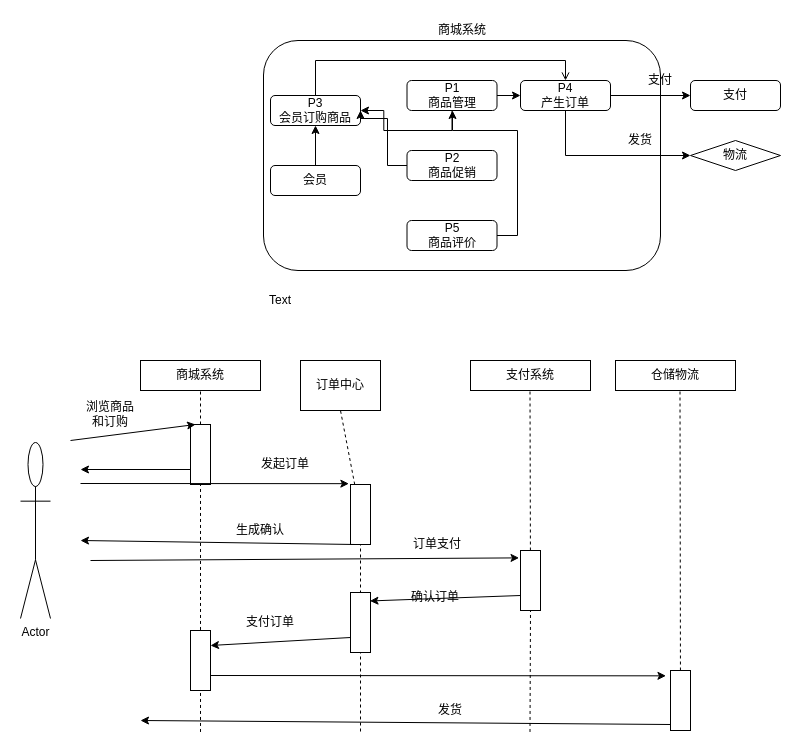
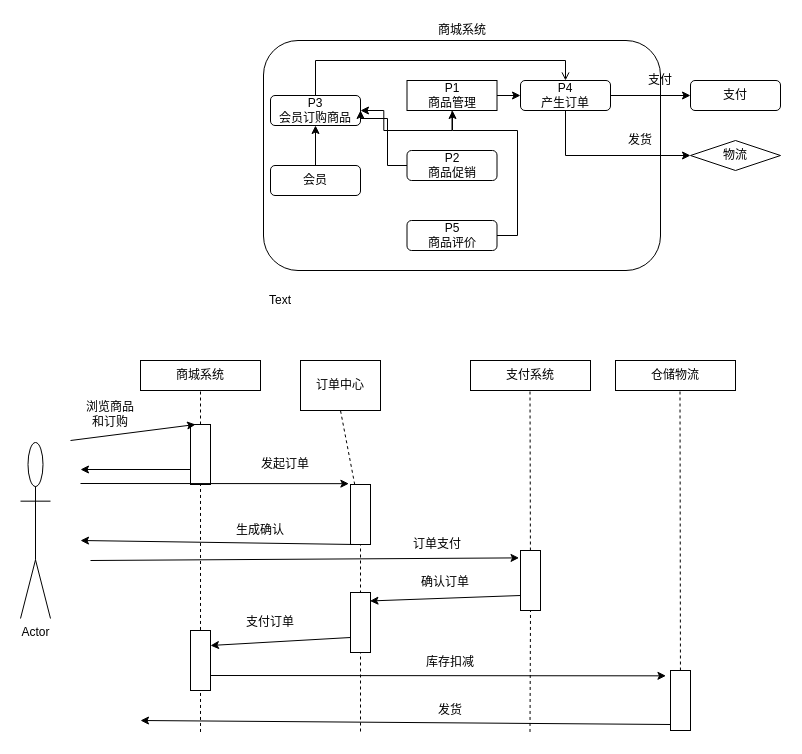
node "P1 商品管理": shape rounded rectangle -> rectangle
node "确认订单": moved (436, 598) -> (446, 583)
node "库存扣减": added
